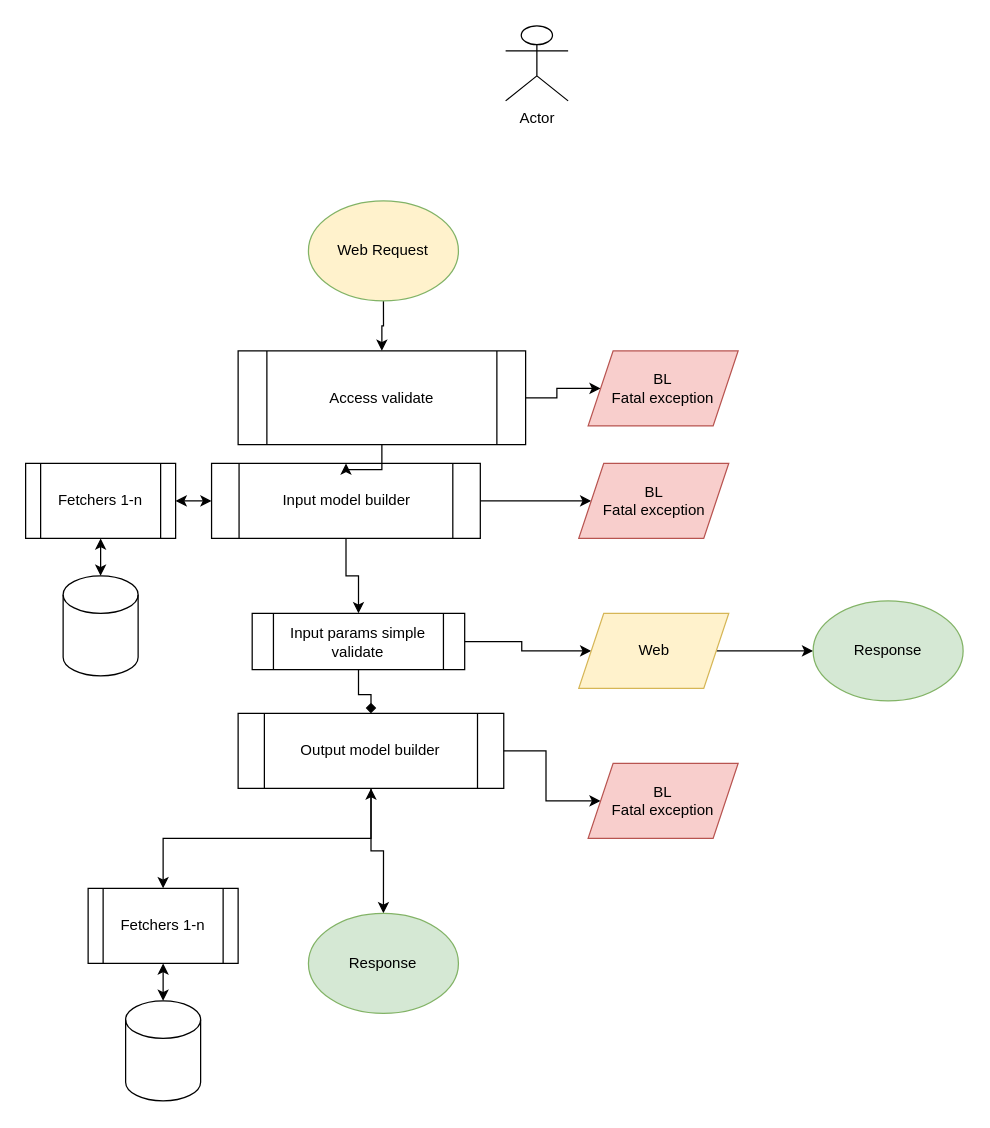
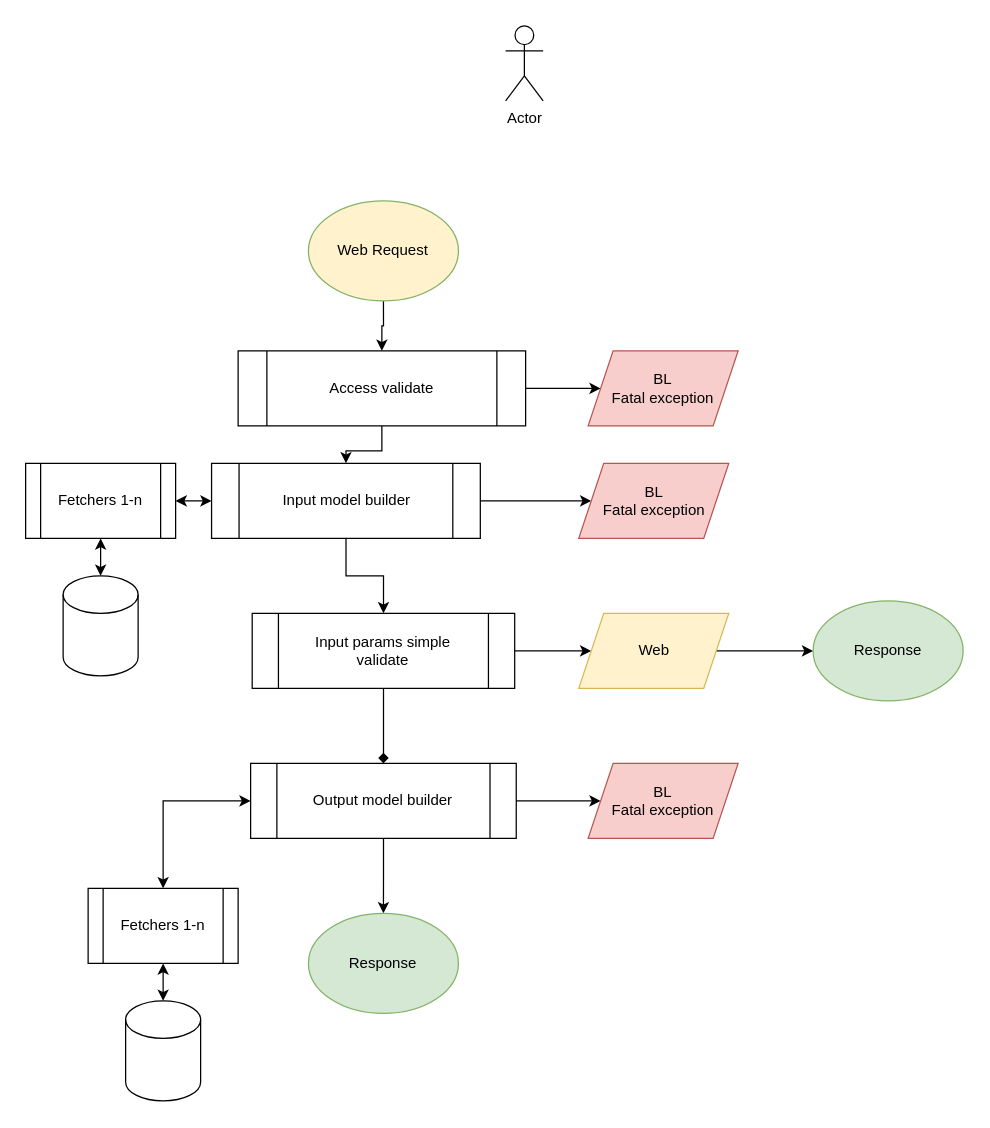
node "Actor": size 63x75 -> 38x75
node "Access validate": size 288x94 -> 288x75
node "Input params simple validate": size 213x56 -> 263x75
node "Output model builder": moved (371, 751) -> (383, 801)
